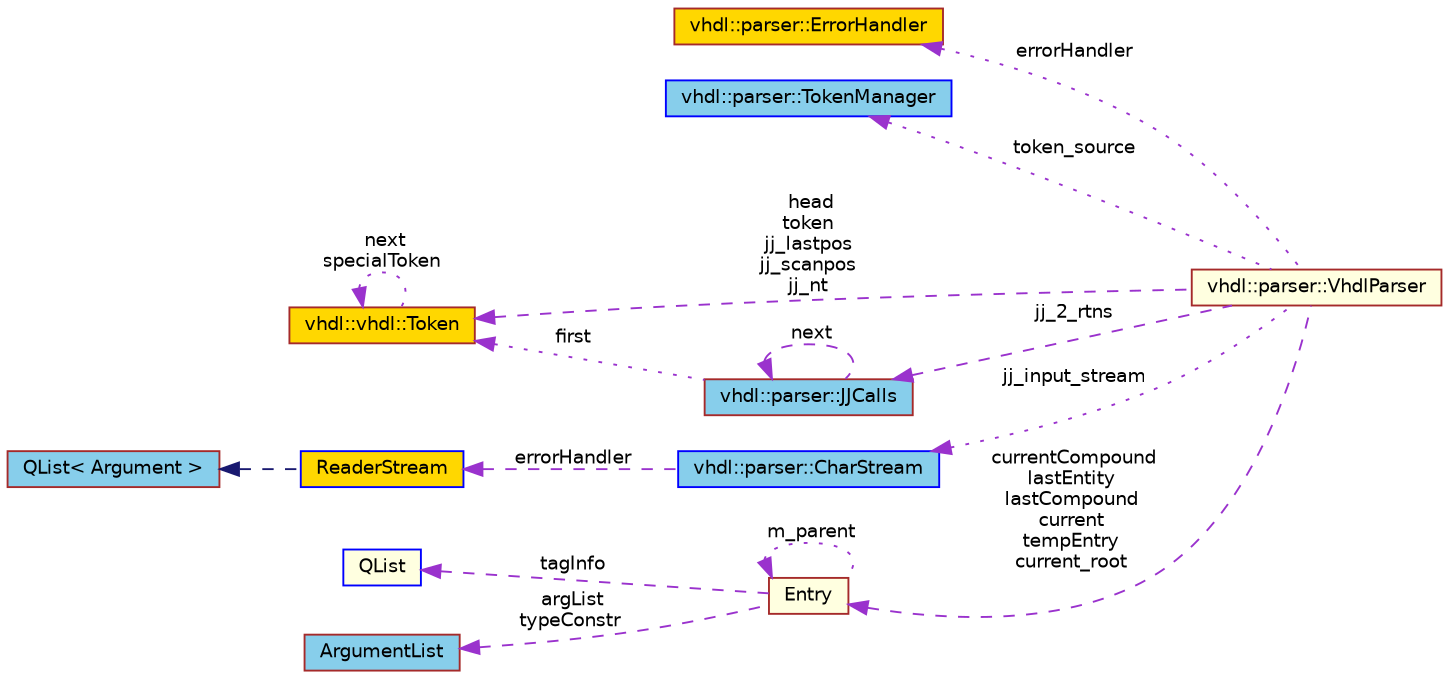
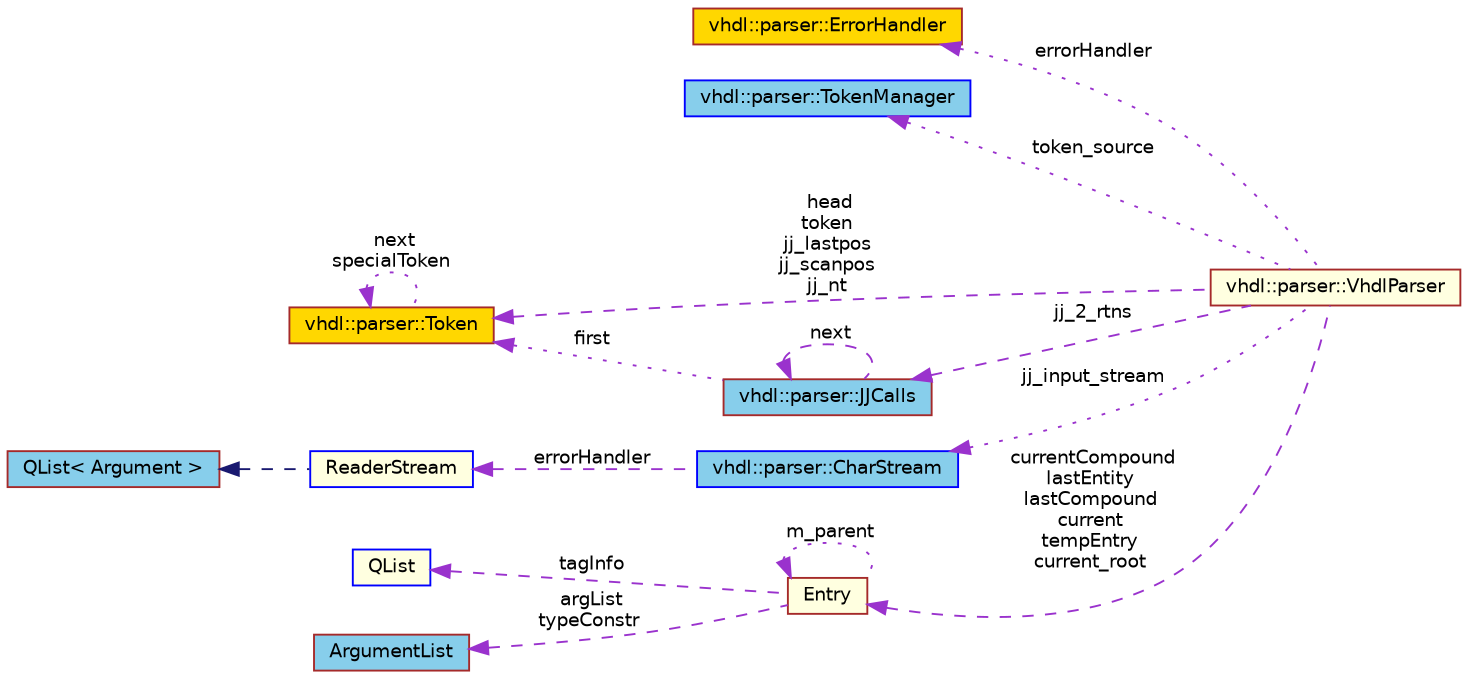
node "vhdl::vhdl::Token": label "vhdl::vhdl::Token" -> "vhdl::parser::Token"
node "ReaderStream": fillcolor gold -> lightyellow
